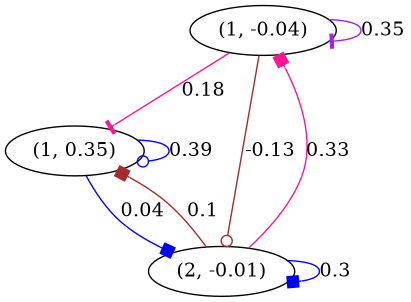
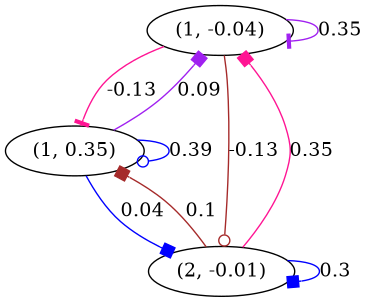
edge "(1, -0.04)" -> "(1, 0.35)": label "0.18" -> "-0.13"
edge "(1, 0.35)" -> "(1, -0.04)": added, label "0.09"
edge "(2, -0.01)" -> "(1, -0.04)": label "0.33" -> "0.35"
